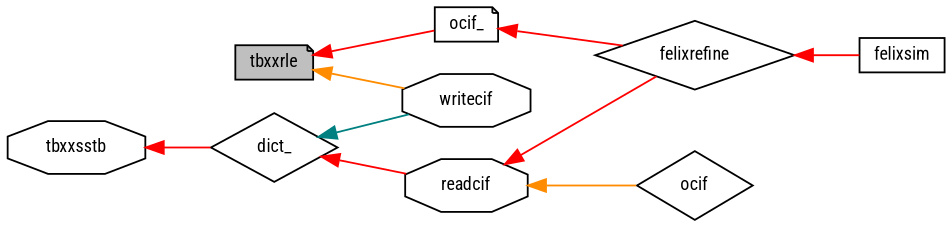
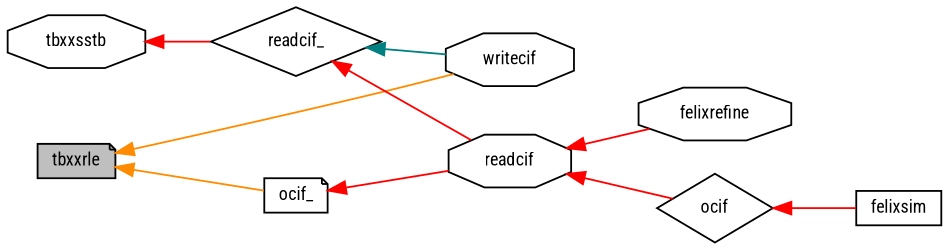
edge "felixrefine" -> "ocif_": now "readcif" -> "ocif_"
edge "ocif_" -> "tbxxrle": color red -> darkorange
node "felixrefine": shape diamond -> octagon
edge "felixsim" -> "felixrefine": now "felixsim" -> "ocif"
node "dict_": label "dict_" -> "readcif_"
edge "ocif" -> "readcif": color darkorange -> red
